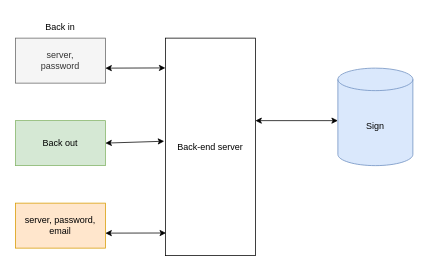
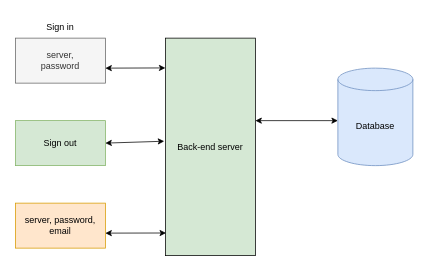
node "Back in": label "Back in" -> "Sign in"
node "Sign": label "Sign" -> "Database"
node "Back out": label "Back out" -> "Sign out"
node "Back-end server": fillcolor #ffffff -> #d5e8d4
